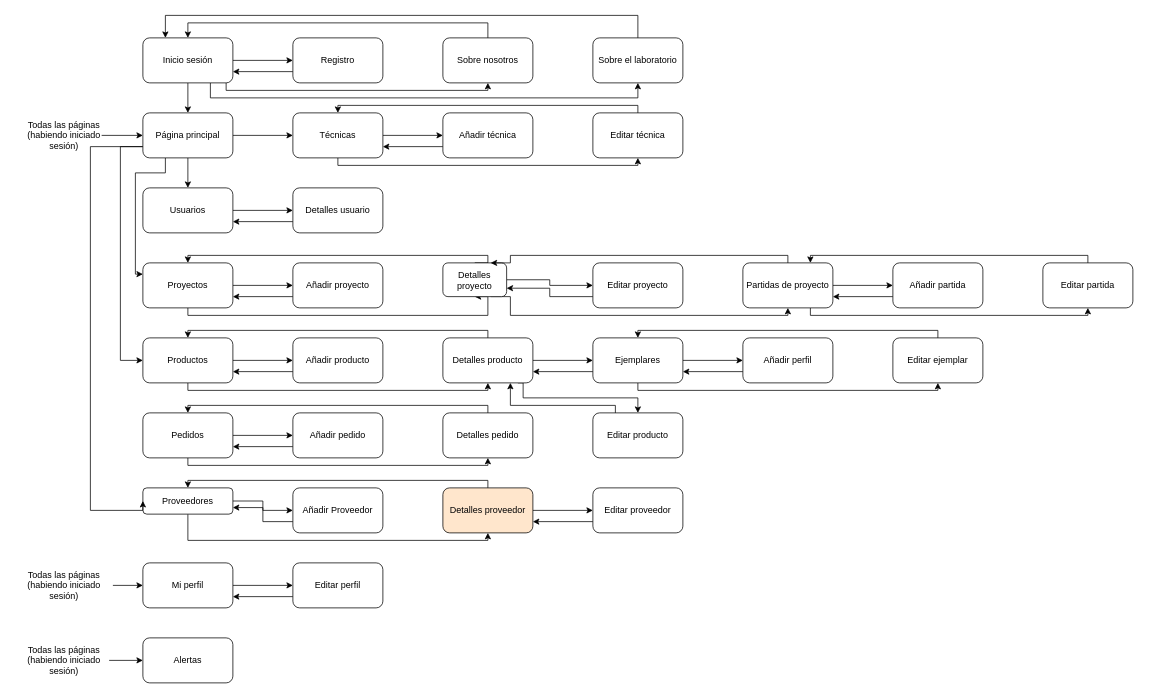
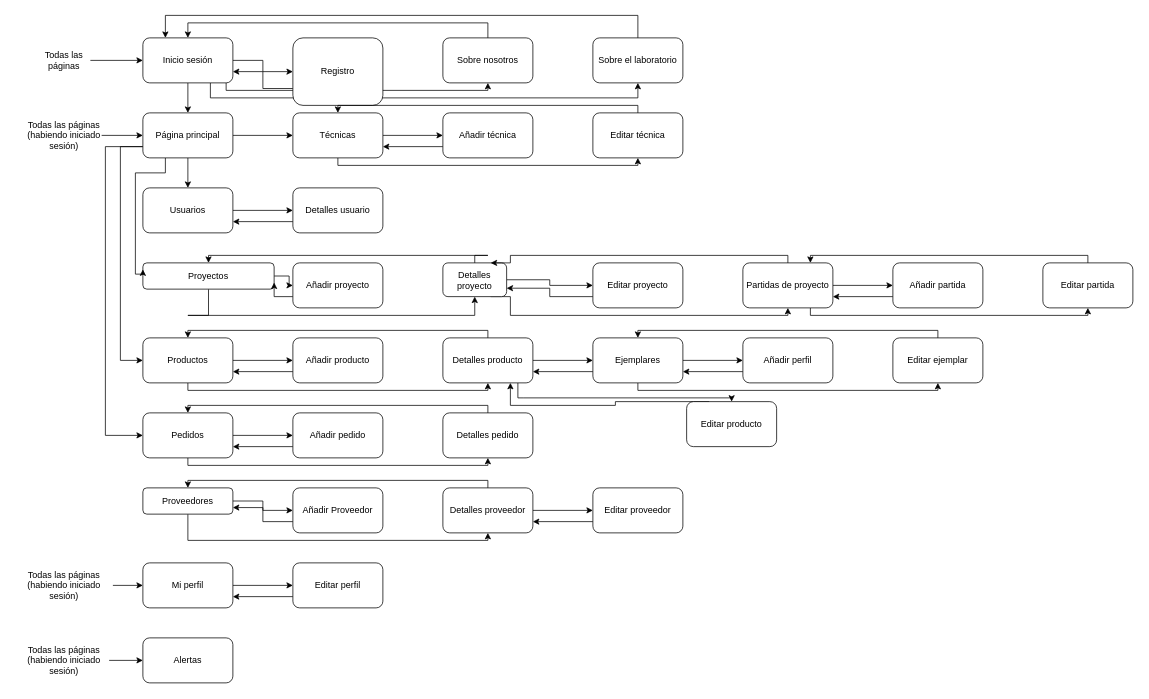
node "Todas las páginas": added
edge "Todas las páginas" -> "Inicio sesión": added
node "Registro": size 90x45 -> 90x68
node "Proyectos": size 90x45 -> 131x26
edge "Página principal" -> "Pedidos": added
edge "Página principal" -> "Proveedores": removed
node "Editar producto": moved (638, 435) -> (732, 424)
node "Detalles proveedor": fillcolor #ffe6cc -> #ffffff
